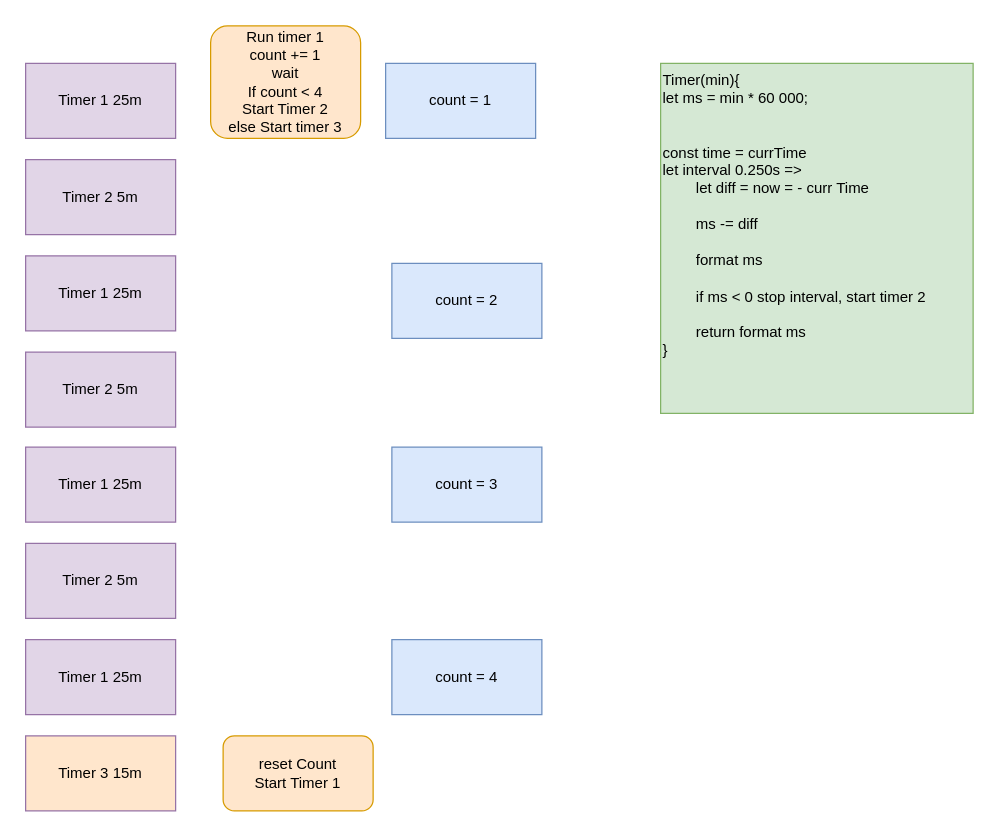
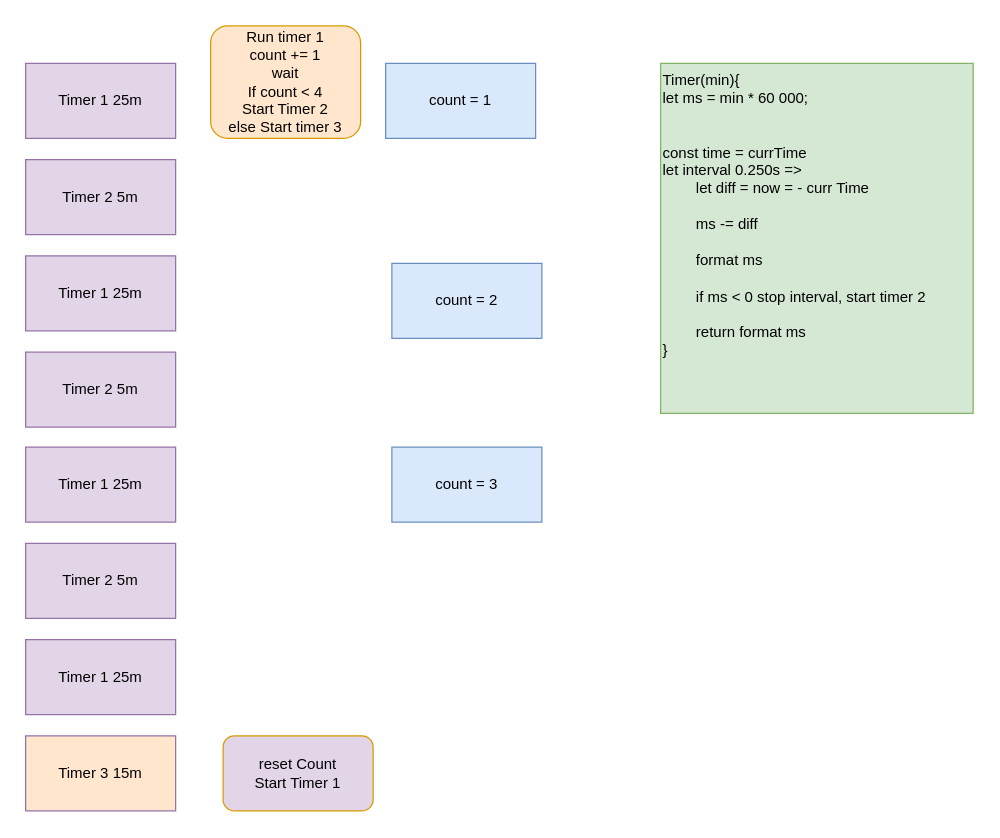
node "count = 4": removed
node "reset Count Start Timer 1": fillcolor #ffe6cc -> #e1d5e7
